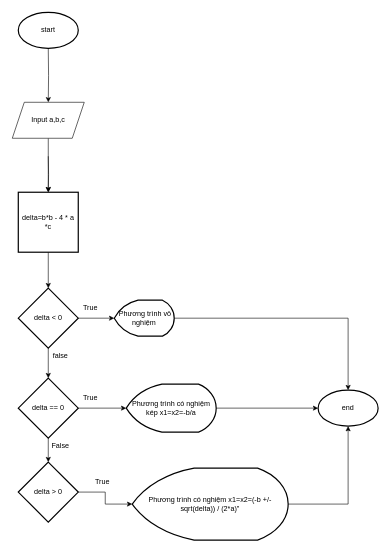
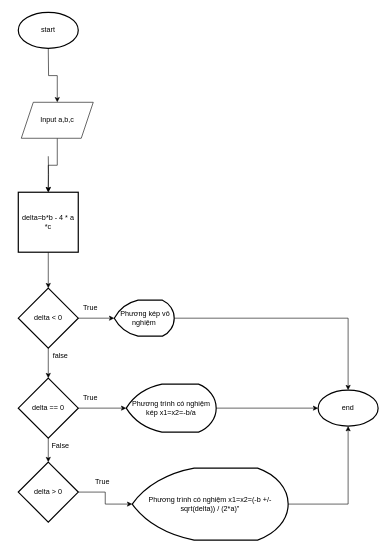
node "Input a,b,c": moved (48, 120) -> (57, 120)
node "Phương trình vô nghiệm": label "Phương trình vô nghiệm" -> "Phương kép vô nghiệm"
